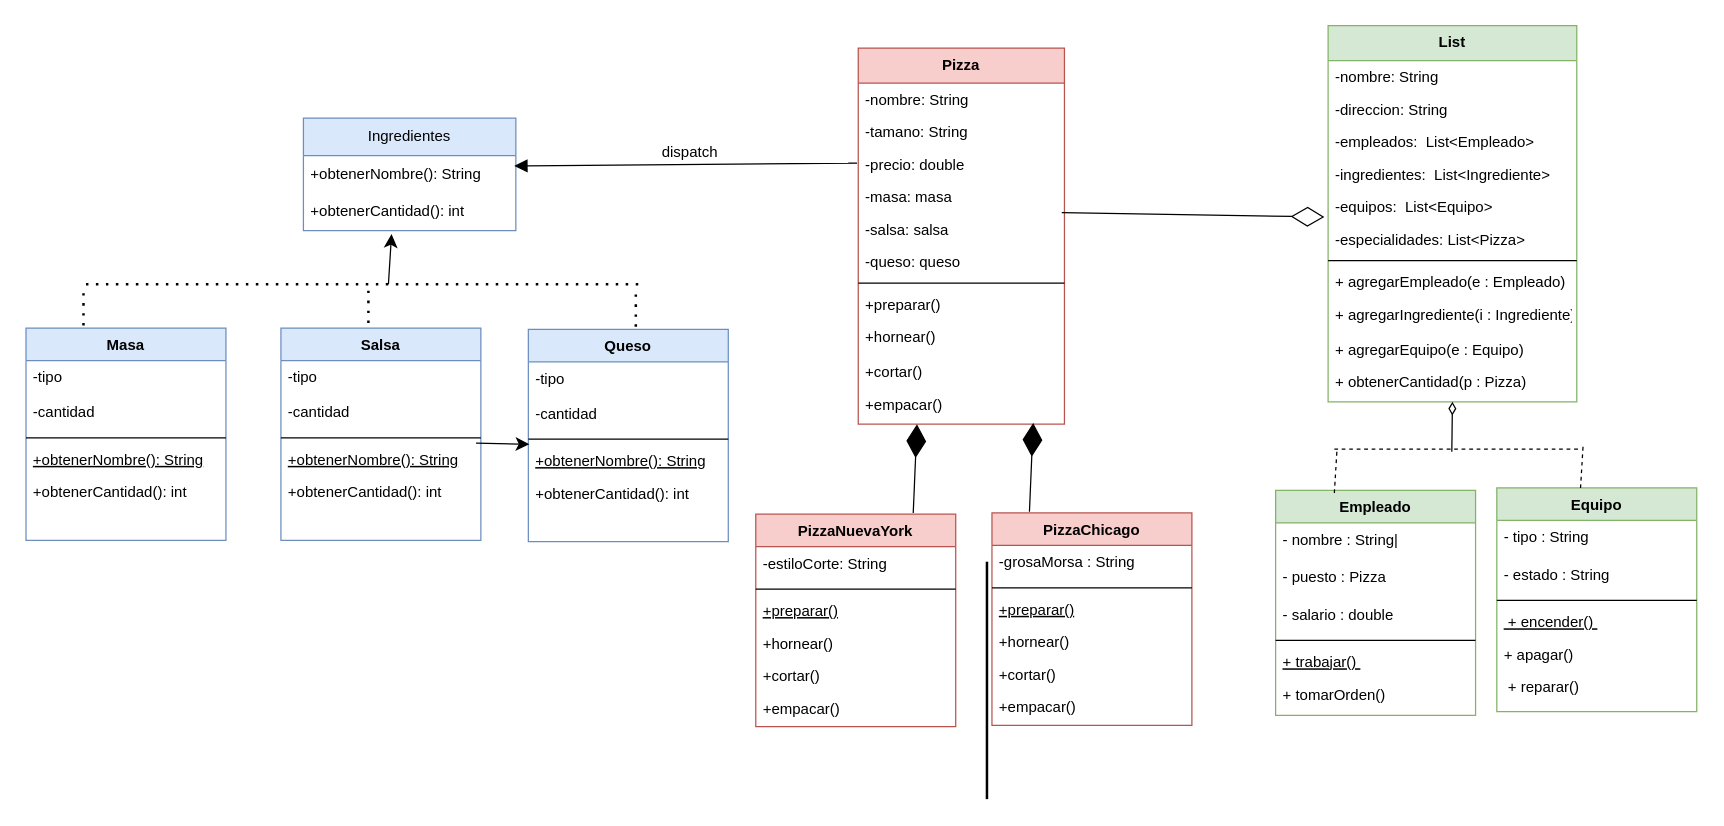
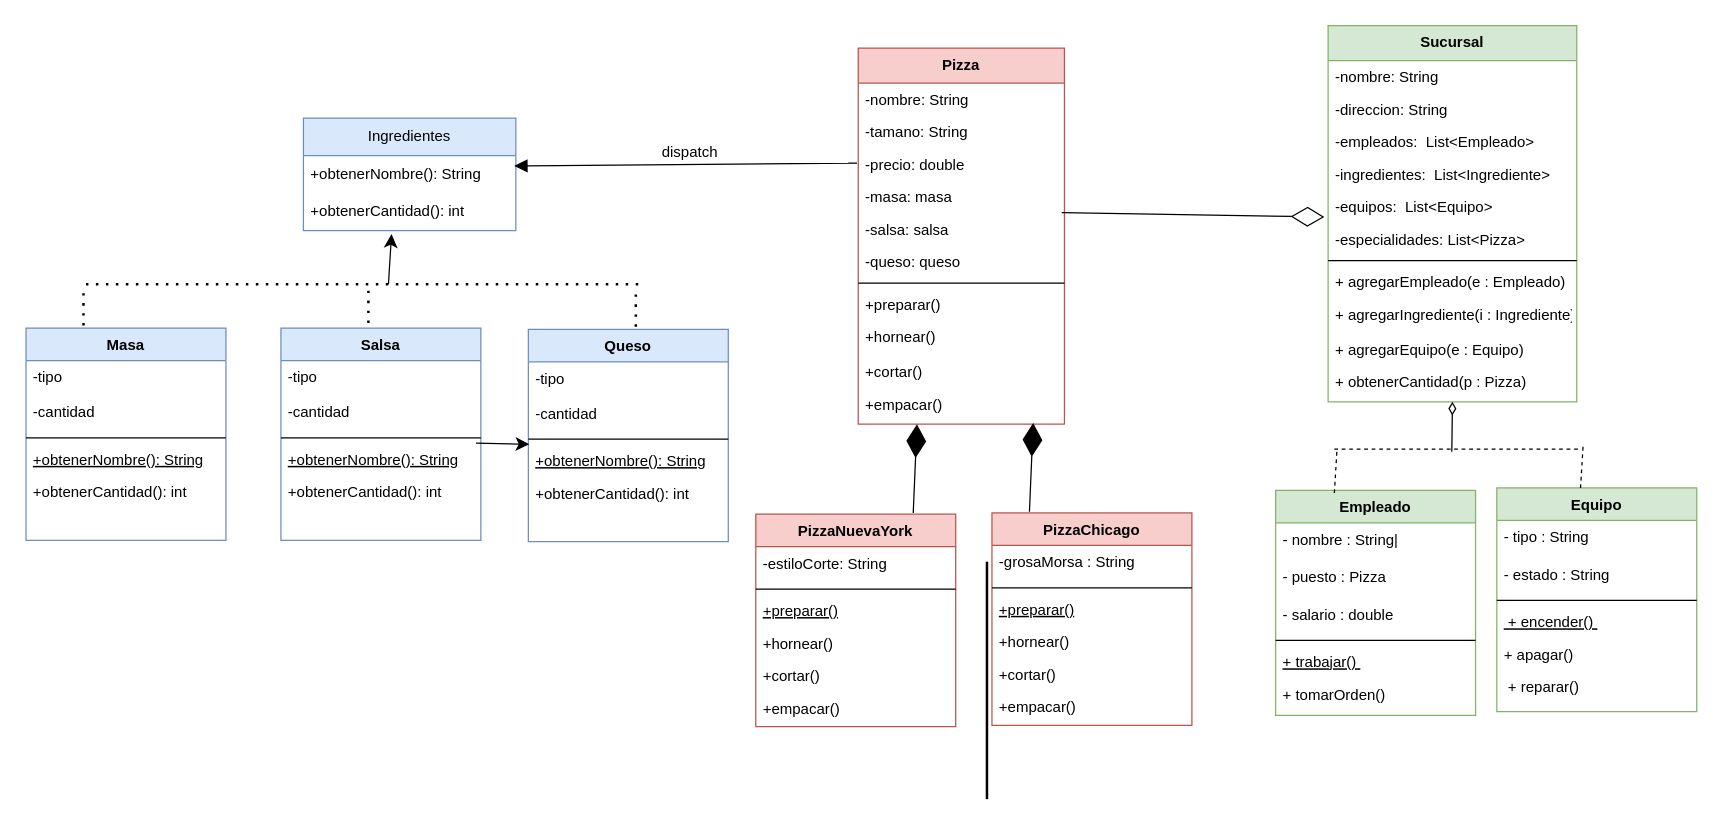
node "List": label "List" -> "Sucursal"
